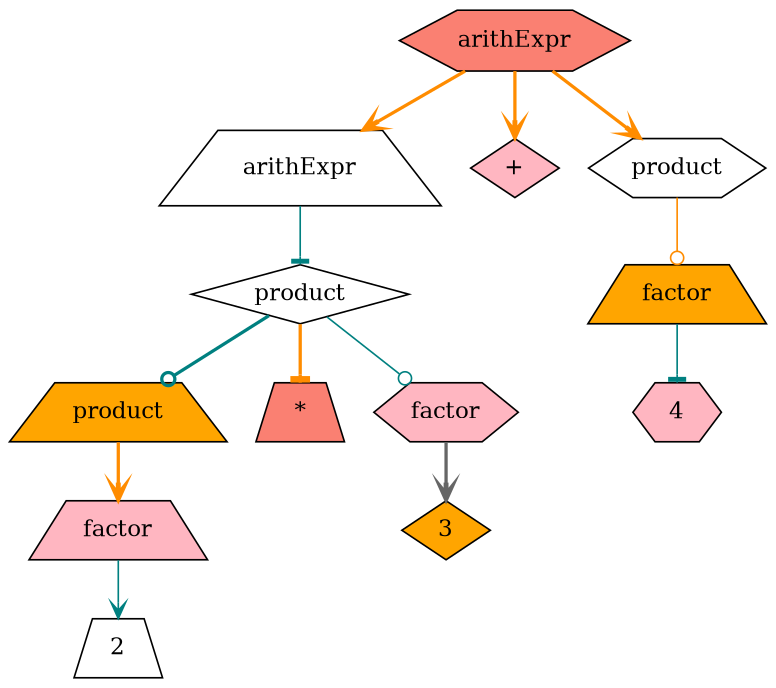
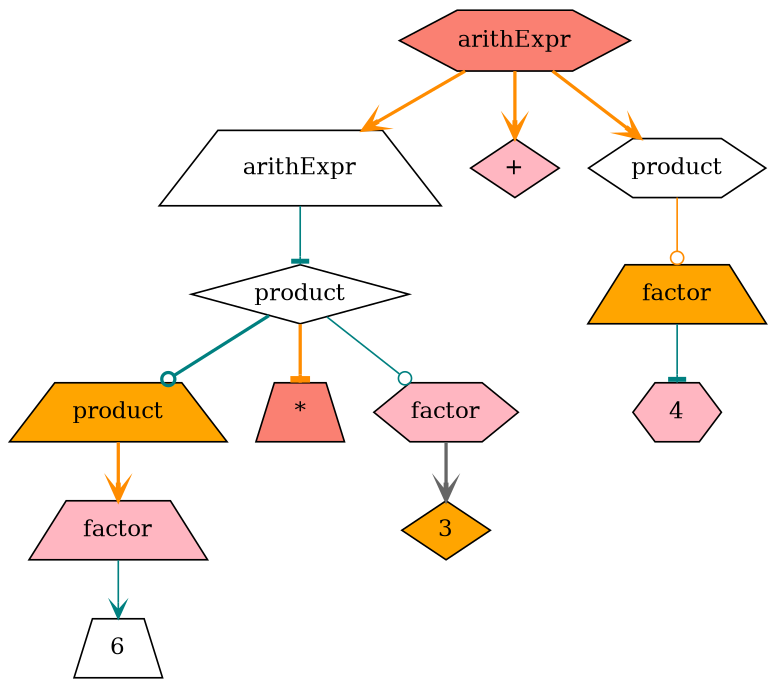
node "2": label "2" -> "6"
